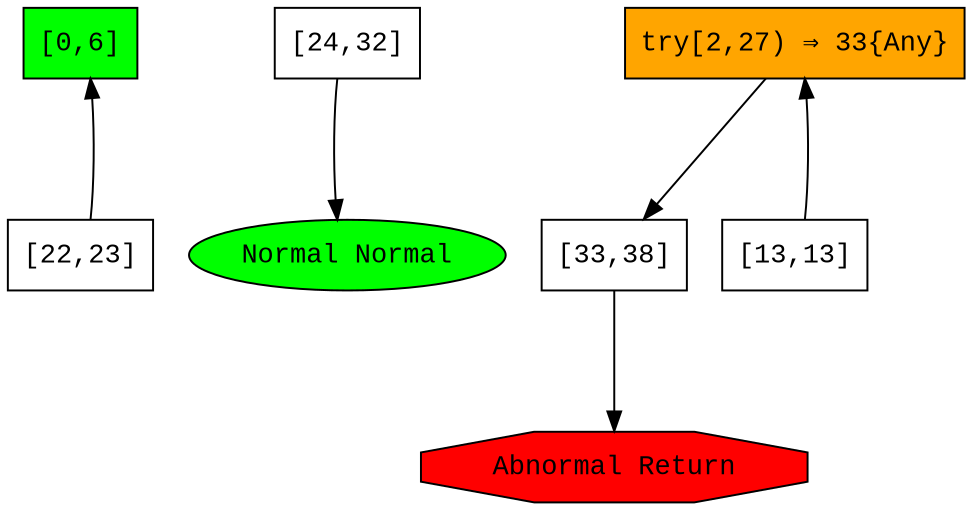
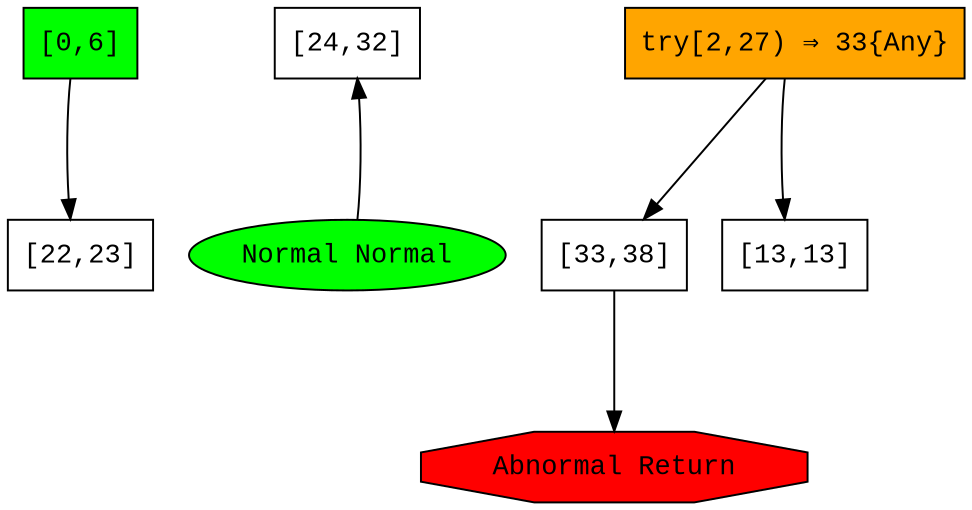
edge "[24,32]" -> "Normal Normal": reversed
edge "[22,23]" -> "[0,6]": reversed
edge "[13,13]" -> "try[2,27) ⇒ 33{Any}": reversed
